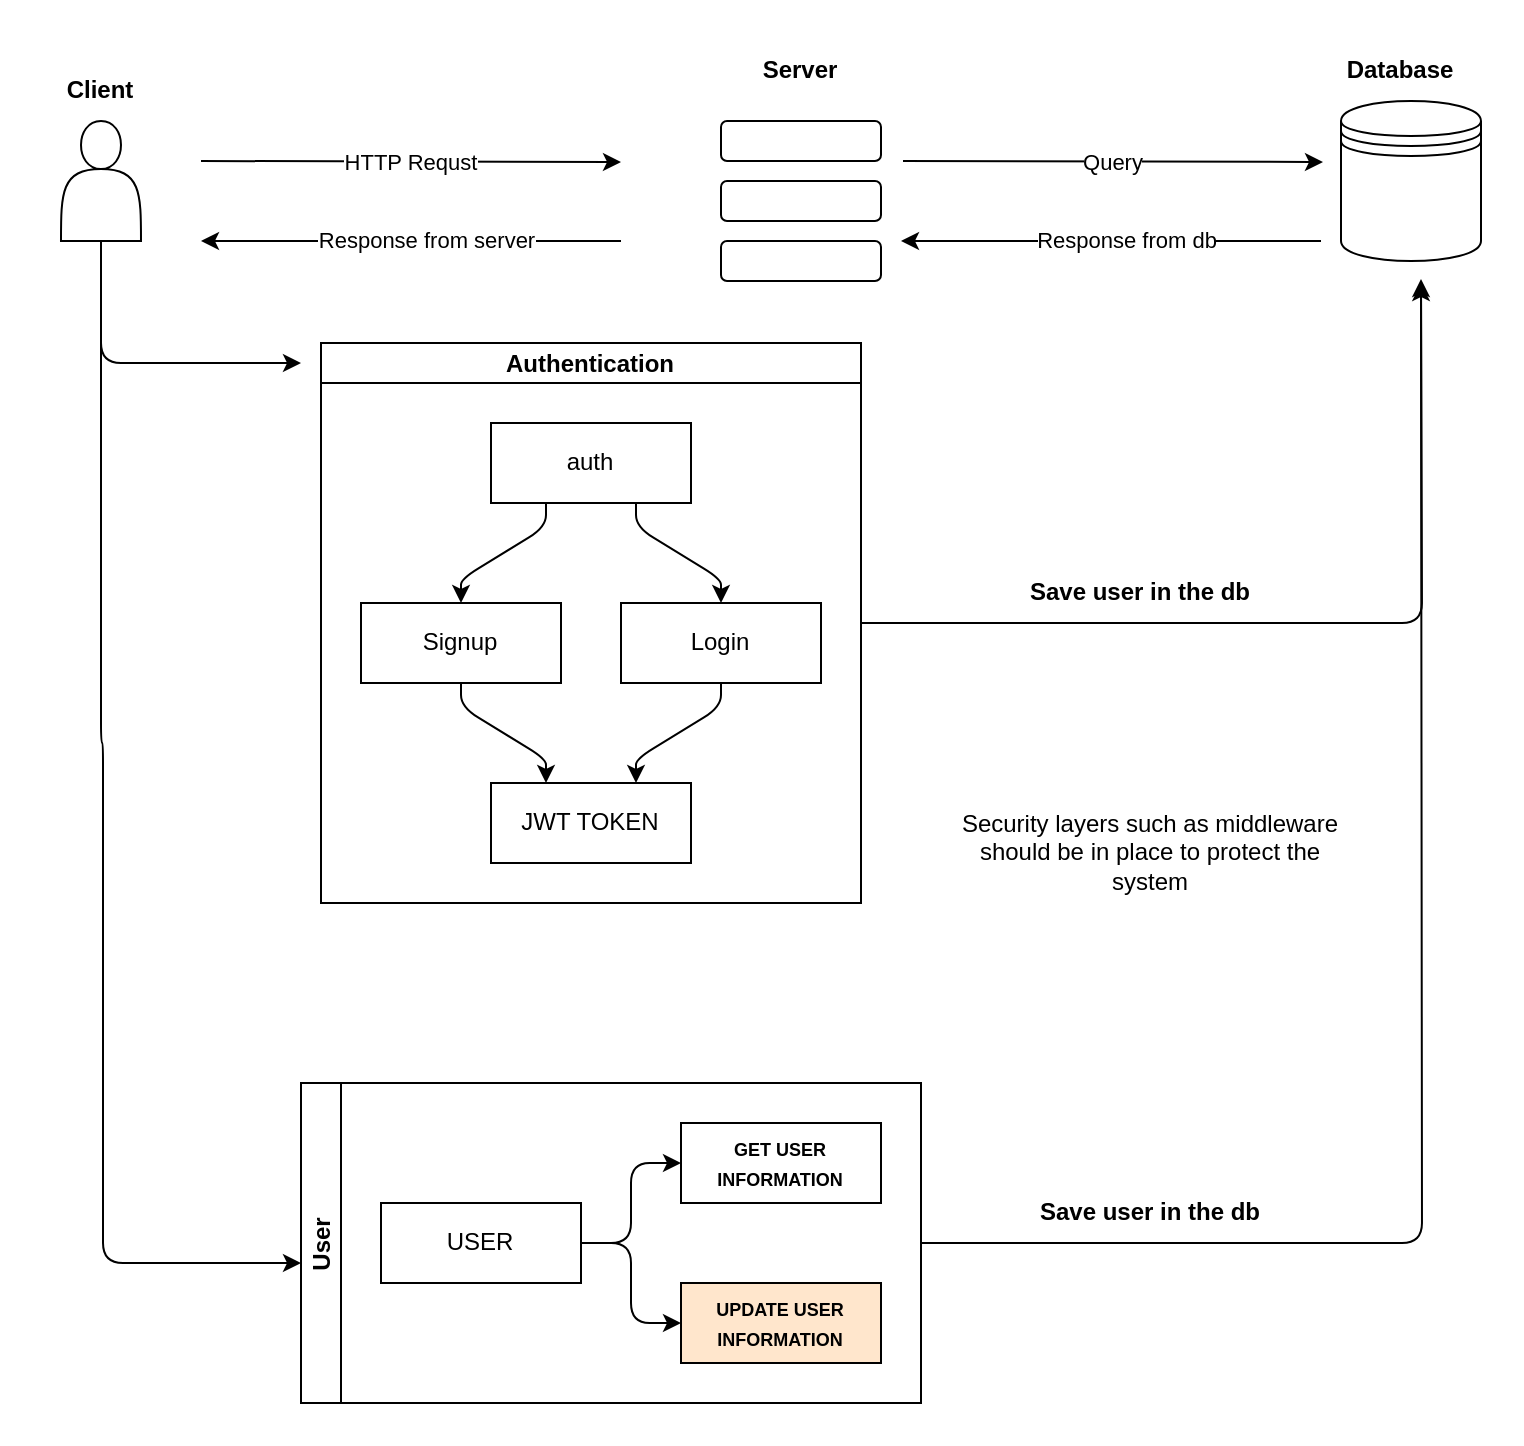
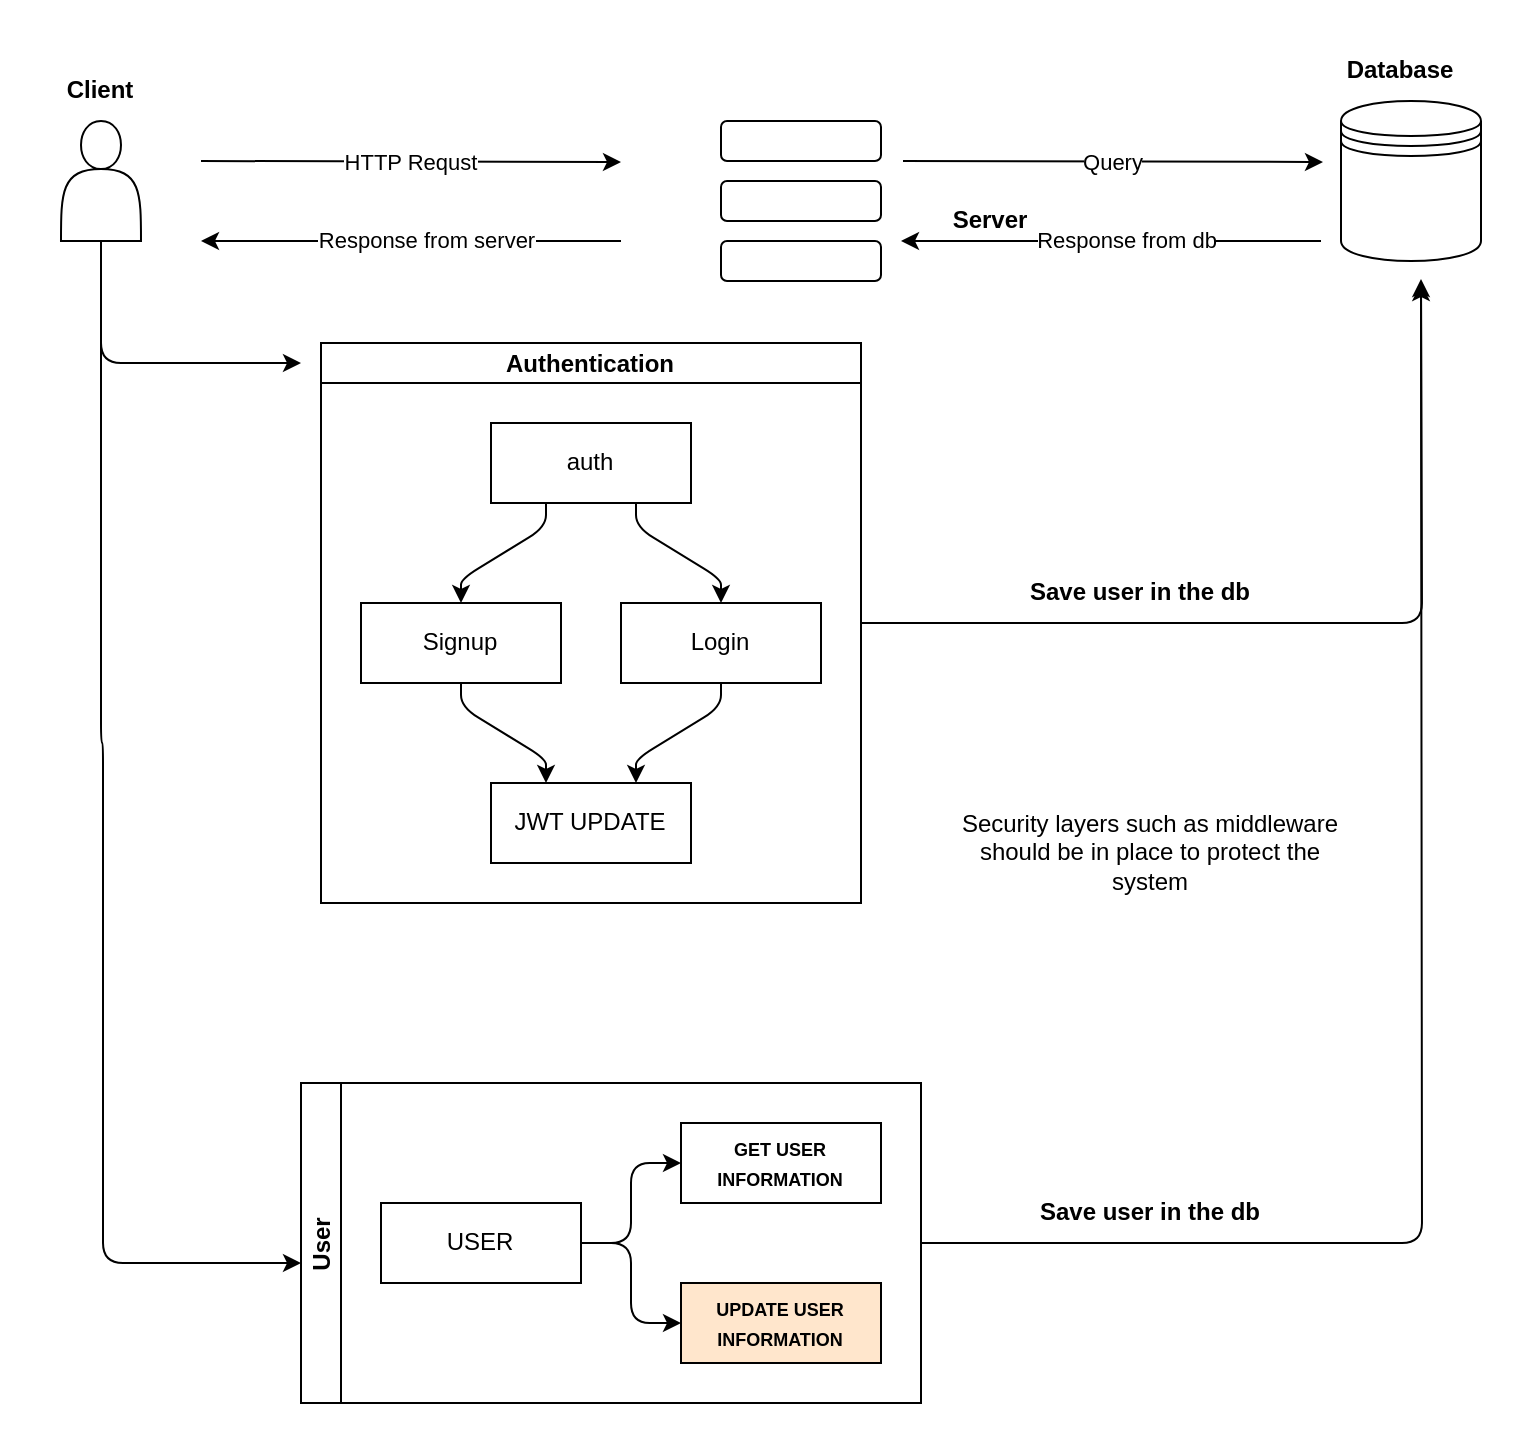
node "Server": moved (801, 71) -> (991, 221)
node "JWT TOKEN": label "JWT TOKEN" -> "JWT UPDATE"
